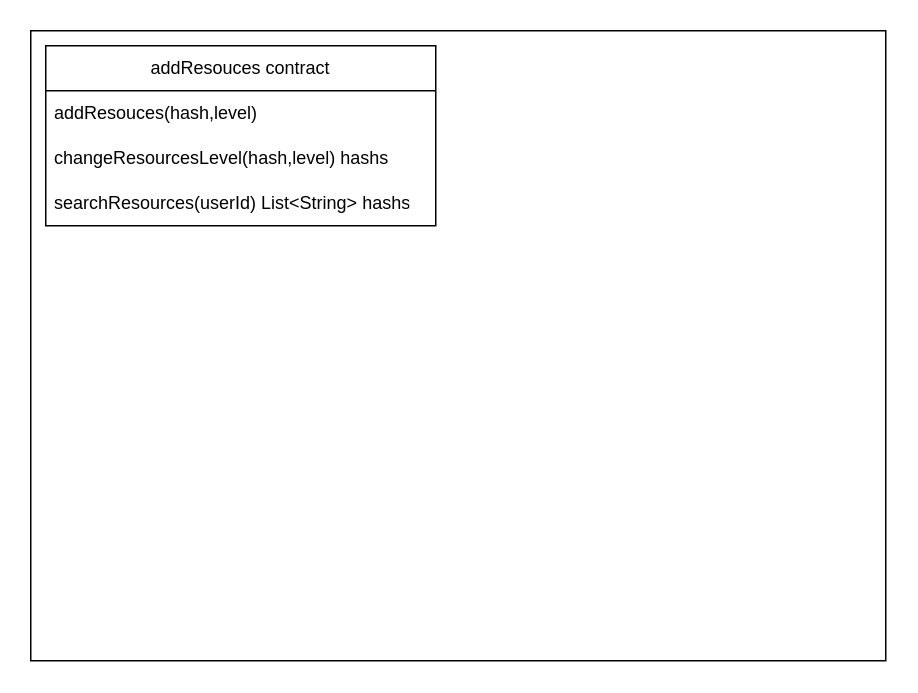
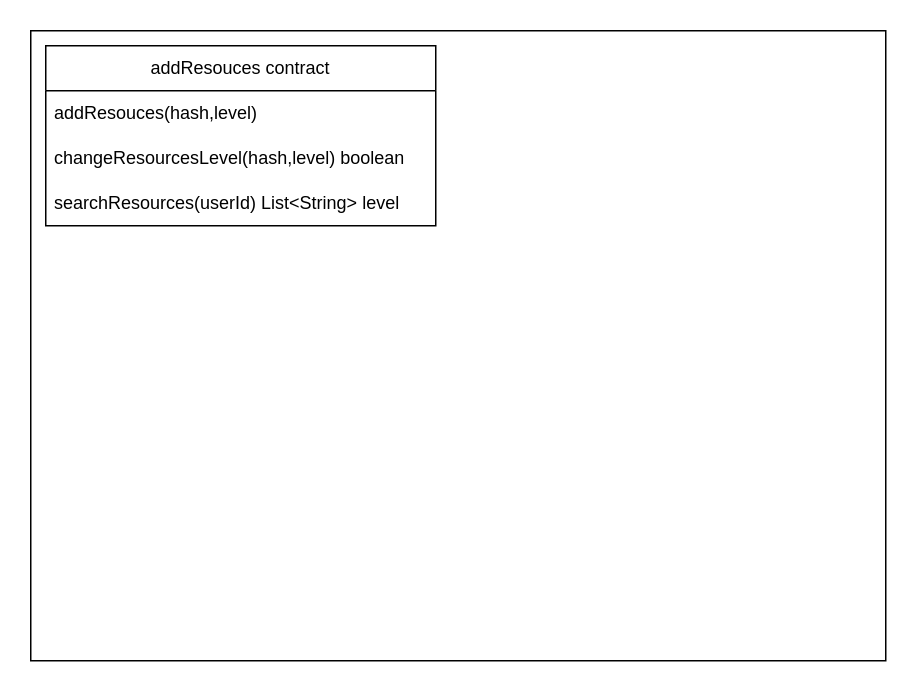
node "changeResourcesLevel(hash,level) hashs": label "changeResourcesLevel(hash,level) hashs" -> "changeResourcesLevel(hash,level) boolean"
node "searchResources(userId) List<String> hashs": label "searchResources(userId) List<String> hashs" -> "searchResources(userId) List<String> level"
